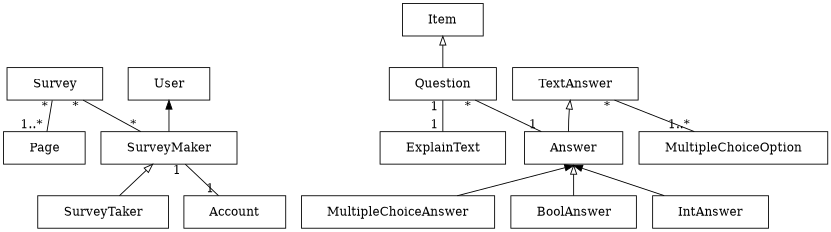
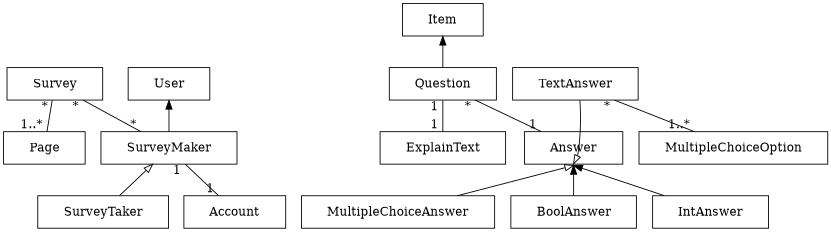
edge "Question" -> "Item": arrowhead empty -> normal
edge "Answer" -> "TextAnswer": reversed
edge "MultipleChoiceAnswer" -> "Answer": arrowhead normal -> empty
edge "BoolAnswer" -> "Answer": arrowhead empty -> normal
